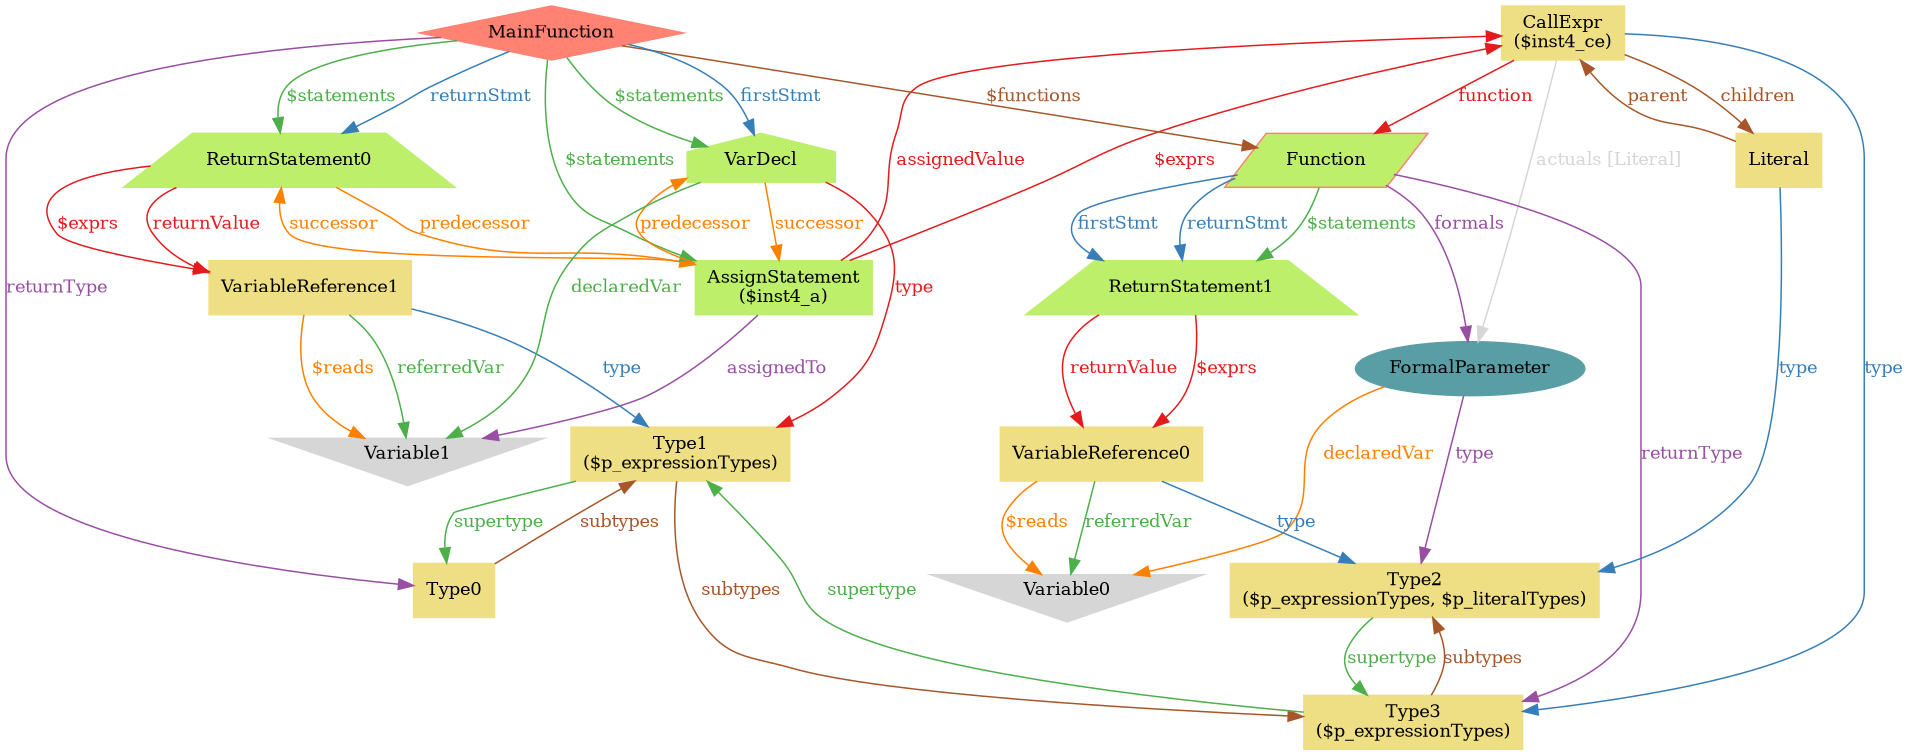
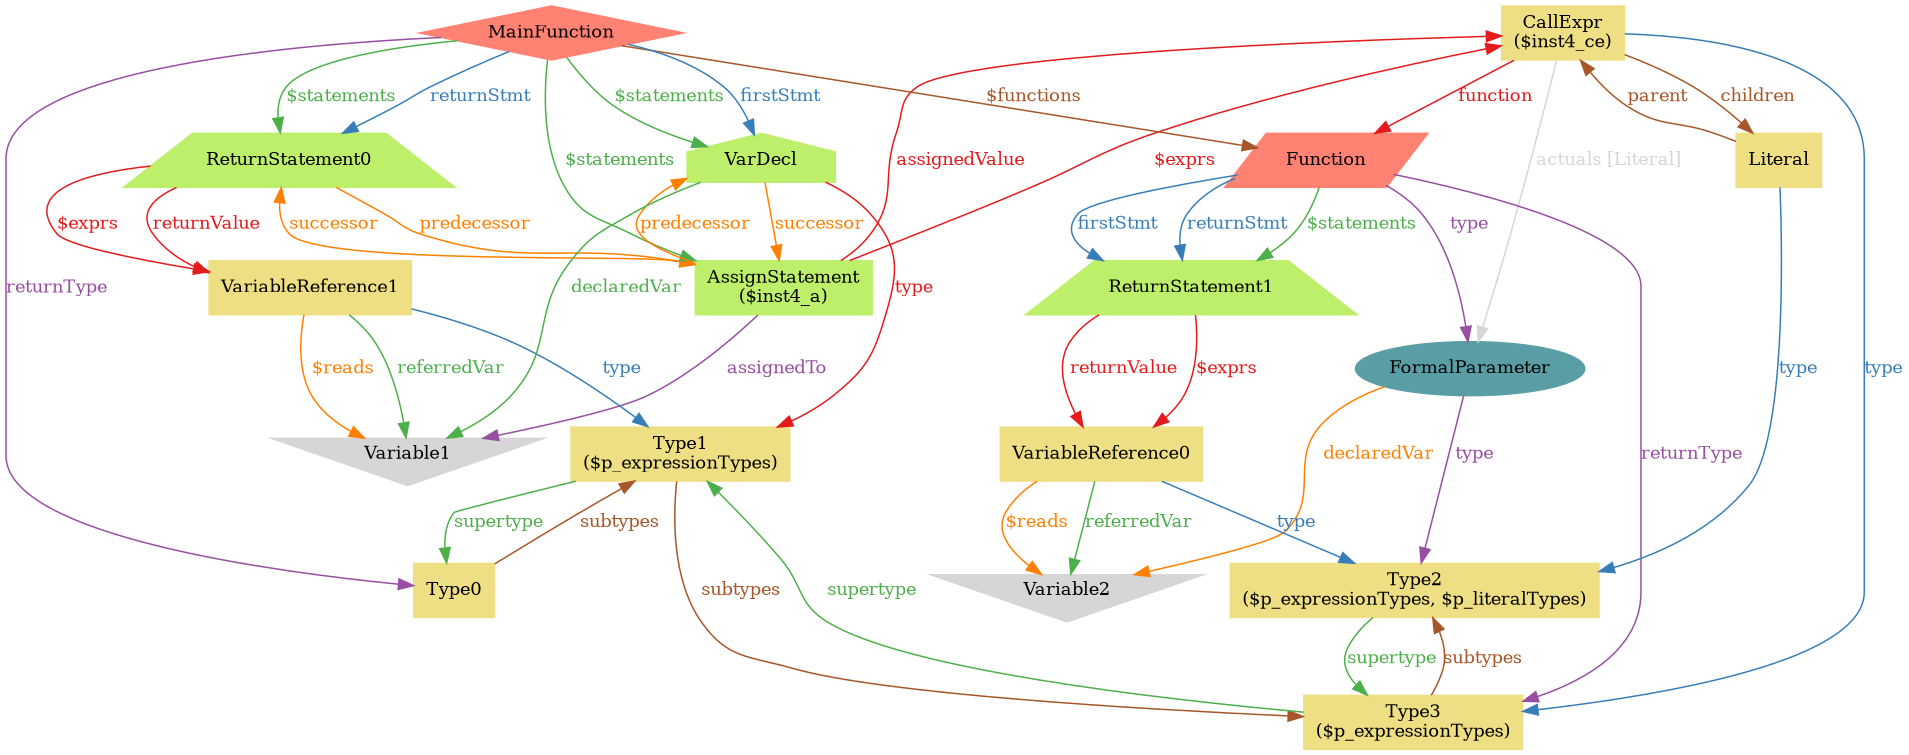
node "Function": fillcolor #bdef6b -> #ff8273
edge "Function" -> "FormalParameter": label "formals" -> "type"
node "Variable0": label "Variable0" -> "Variable2"
